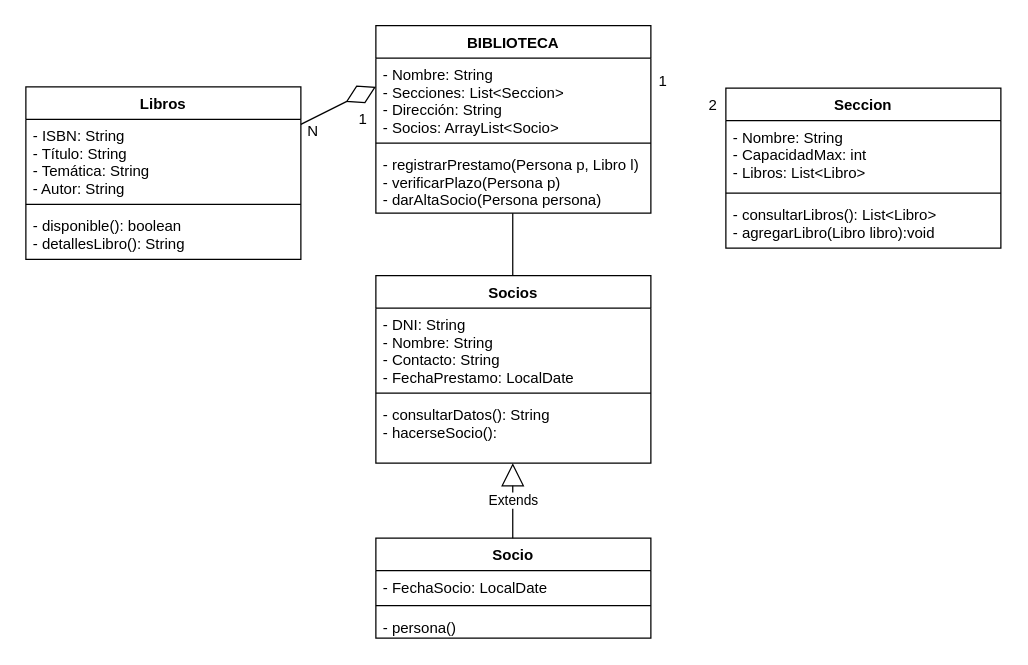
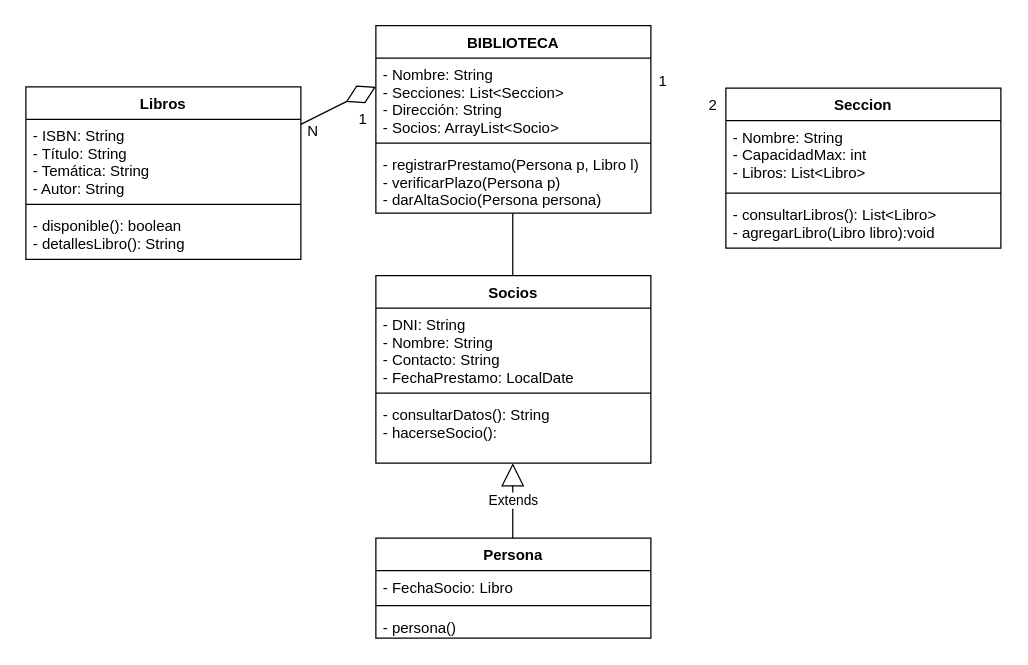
node "Socio": label "Socio" -> "Persona"
node "- FechaSocio: LocalDate": label "- FechaSocio: LocalDate" -> "- FechaSocio: Libro"
